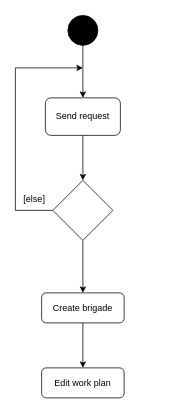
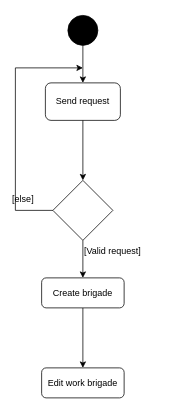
node "Send request": moved (83, 117) -> (83, 102)
node "[else]": moved (34, 199) -> (23, 199)
node "[Valid request]": added
node "Create brigade": moved (83, 308) -> (83, 293)
node "Edit work plan": label "Edit work plan" -> "Edit work brigade"
